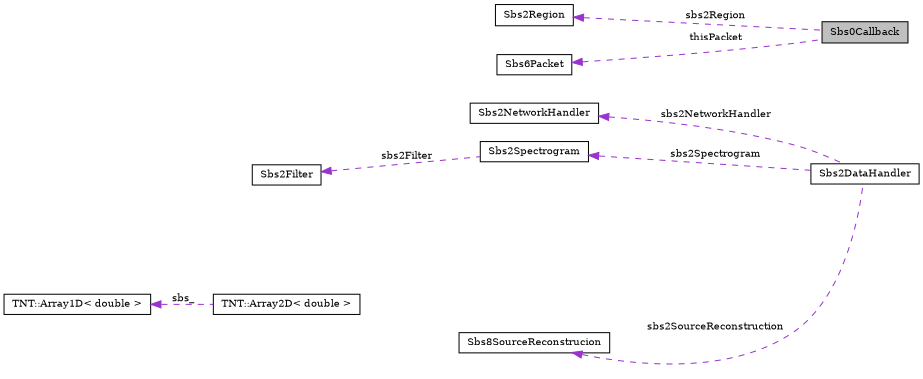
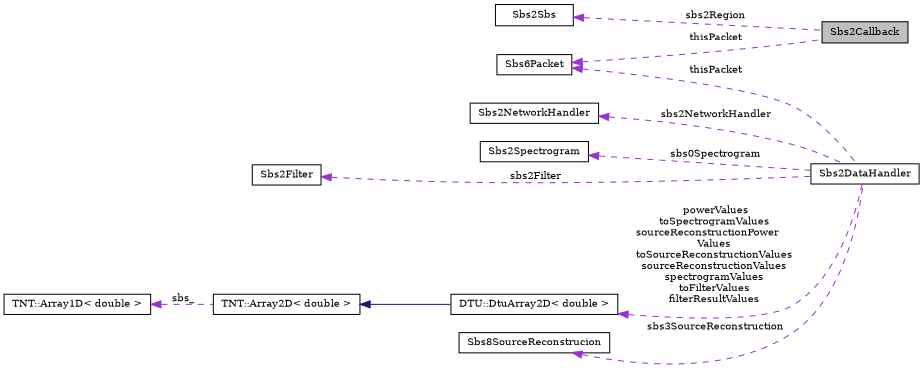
node "Sbs2Region": label "Sbs2Region" -> "Sbs2Sbs"
node "Sbs0Callback": label "Sbs0Callback" -> "Sbs2Callback"
edge "Sbs2DataHandler" -> "Sbs6Packet": added, label "thisPacket"
edge "Sbs2DataHandler" -> "Sbs2Spectrogram": label " sbs2Spectrogram" -> " sbs0Spectrogram"
edge "Sbs2Spectrogram" -> "Sbs2Filter": now "Sbs2DataHandler" -> "Sbs2Filter"
node "DTU::DtuArray2D< double >": added
edge "Sbs2DataHandler" -> "Sbs8SourceReconstrucion": label " sbs2SourceReconstruction" -> " sbs3SourceReconstruction"
